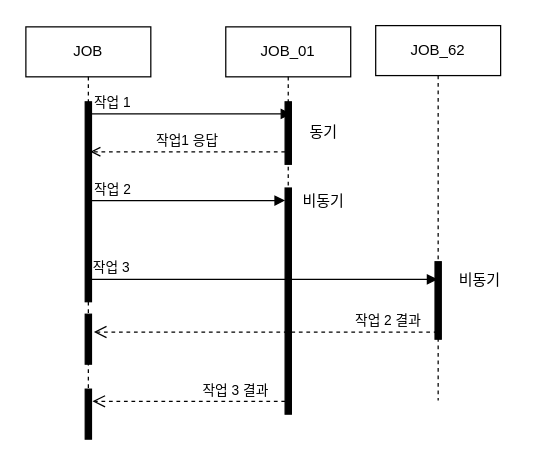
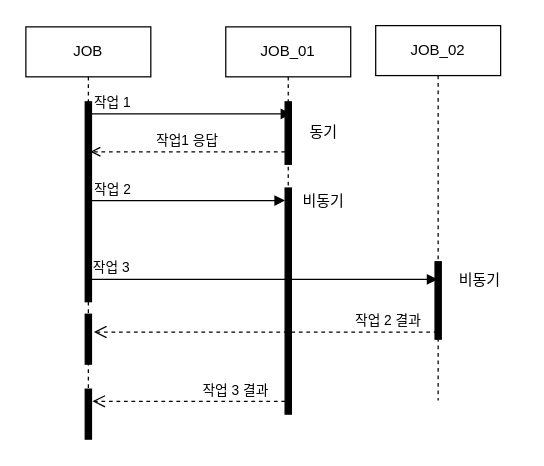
node "JOB_62": label "JOB_62" -> "JOB_02"
